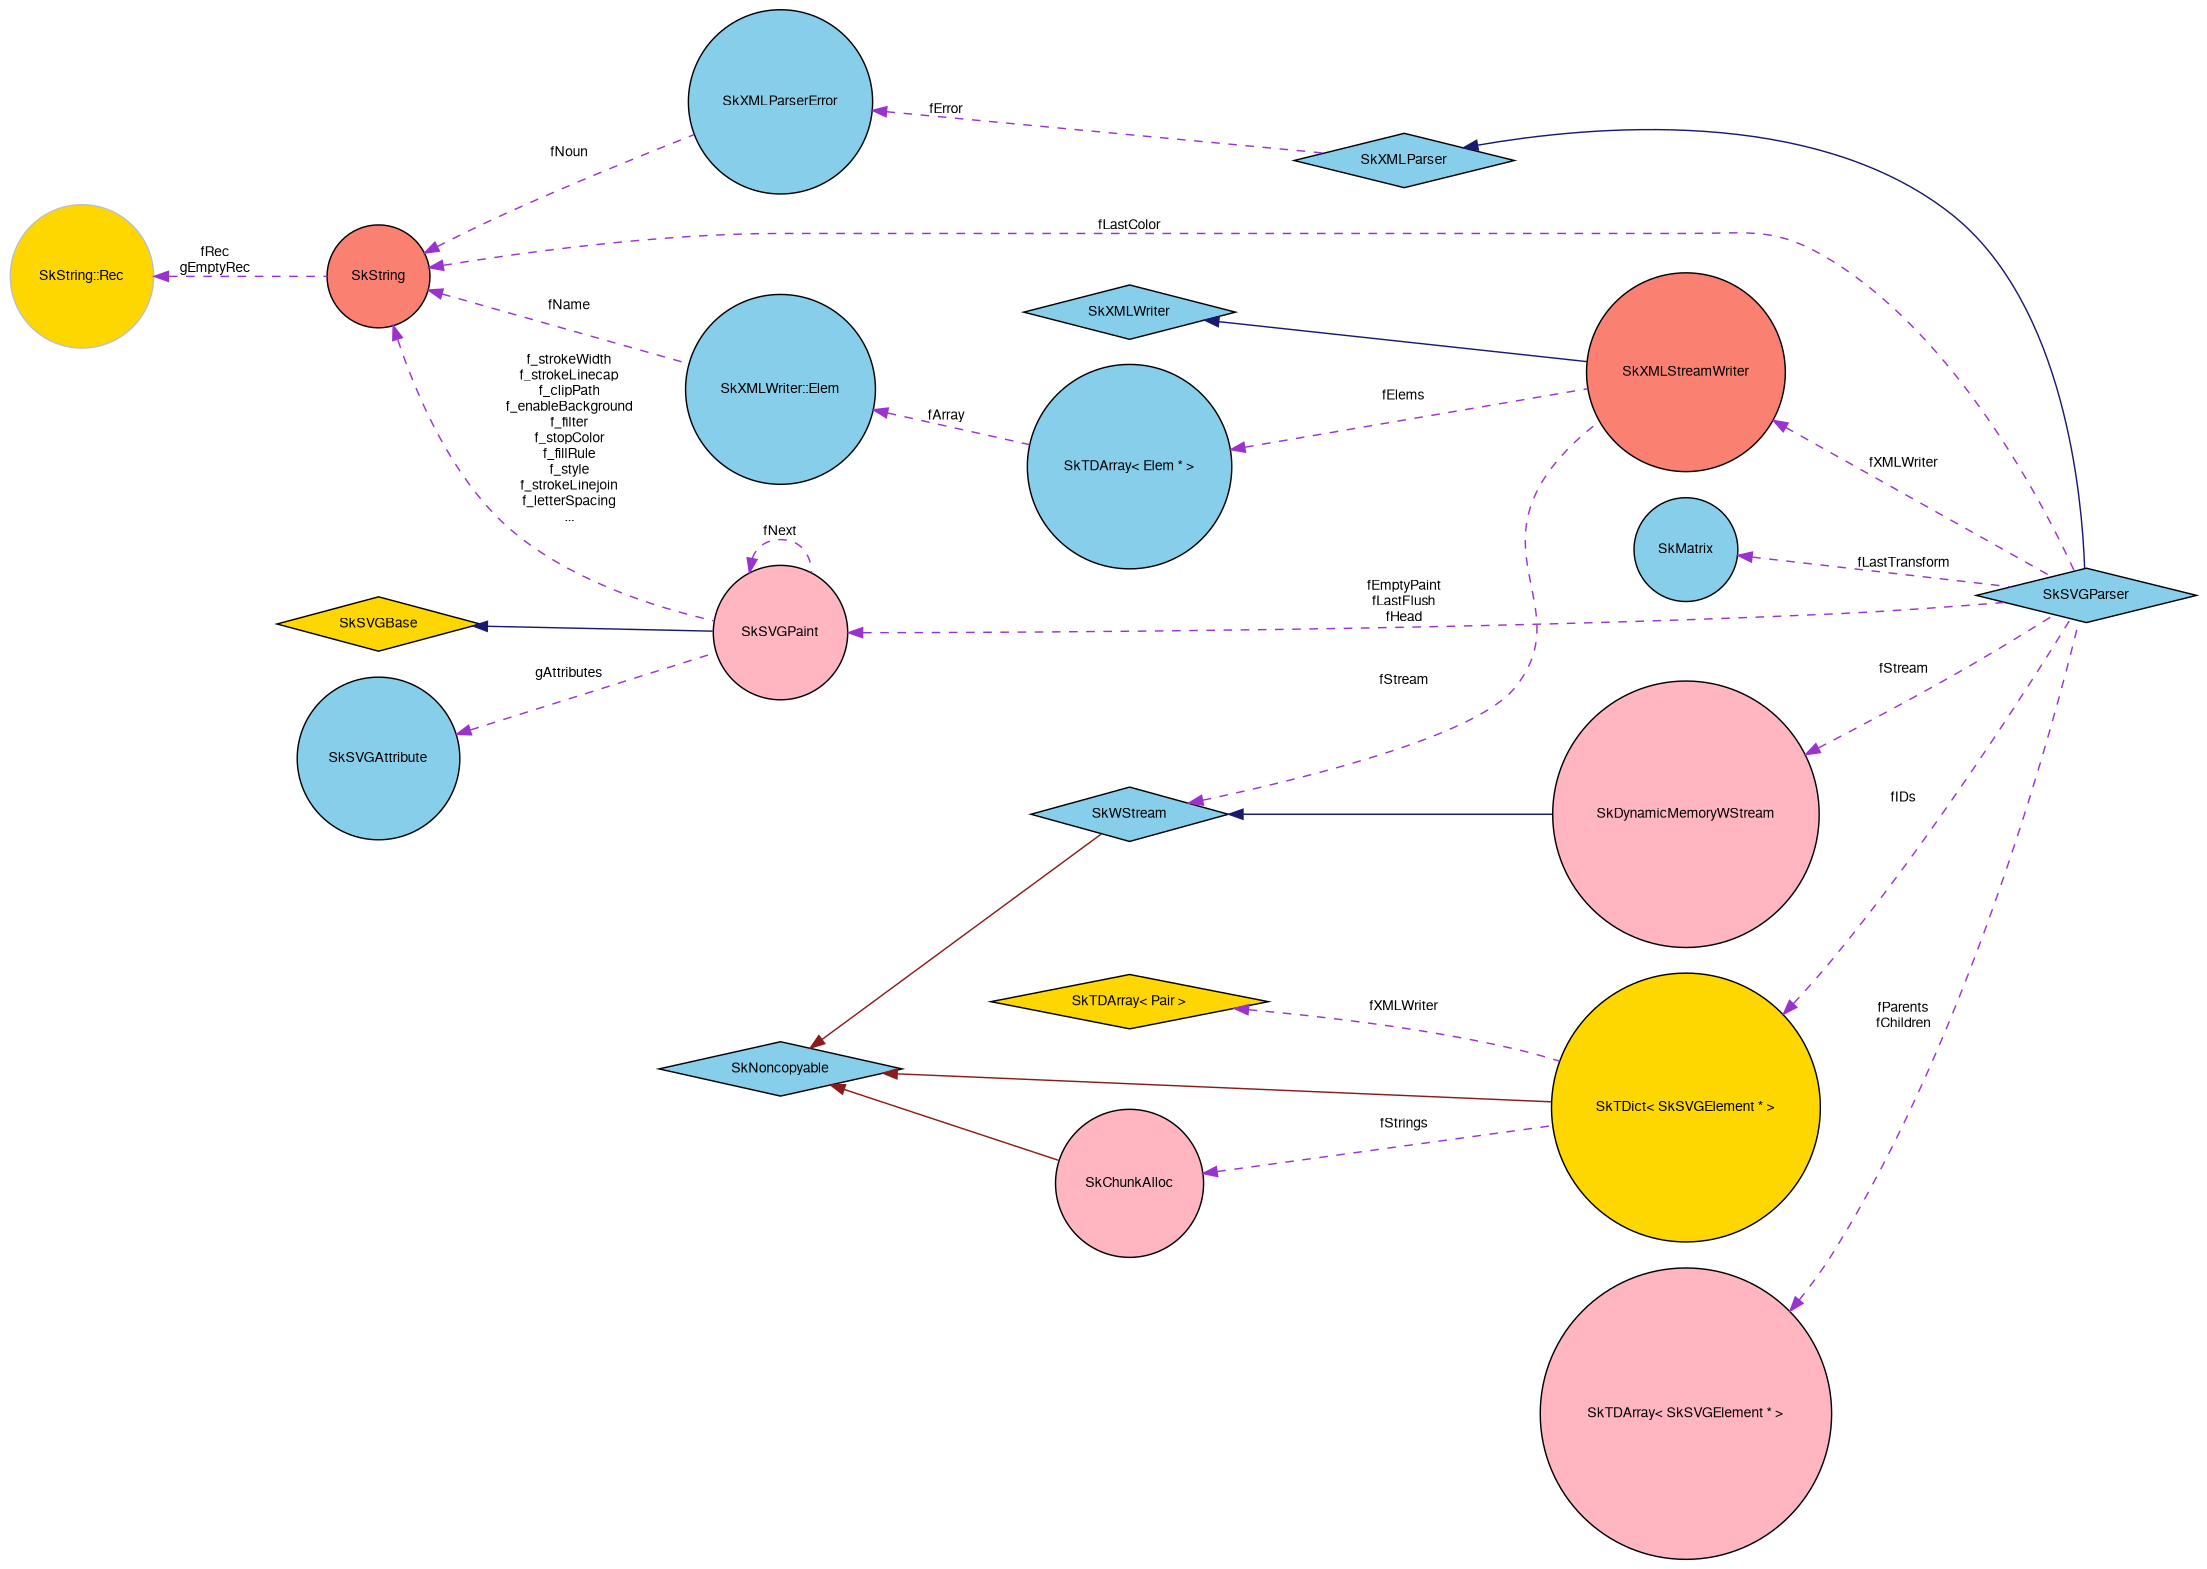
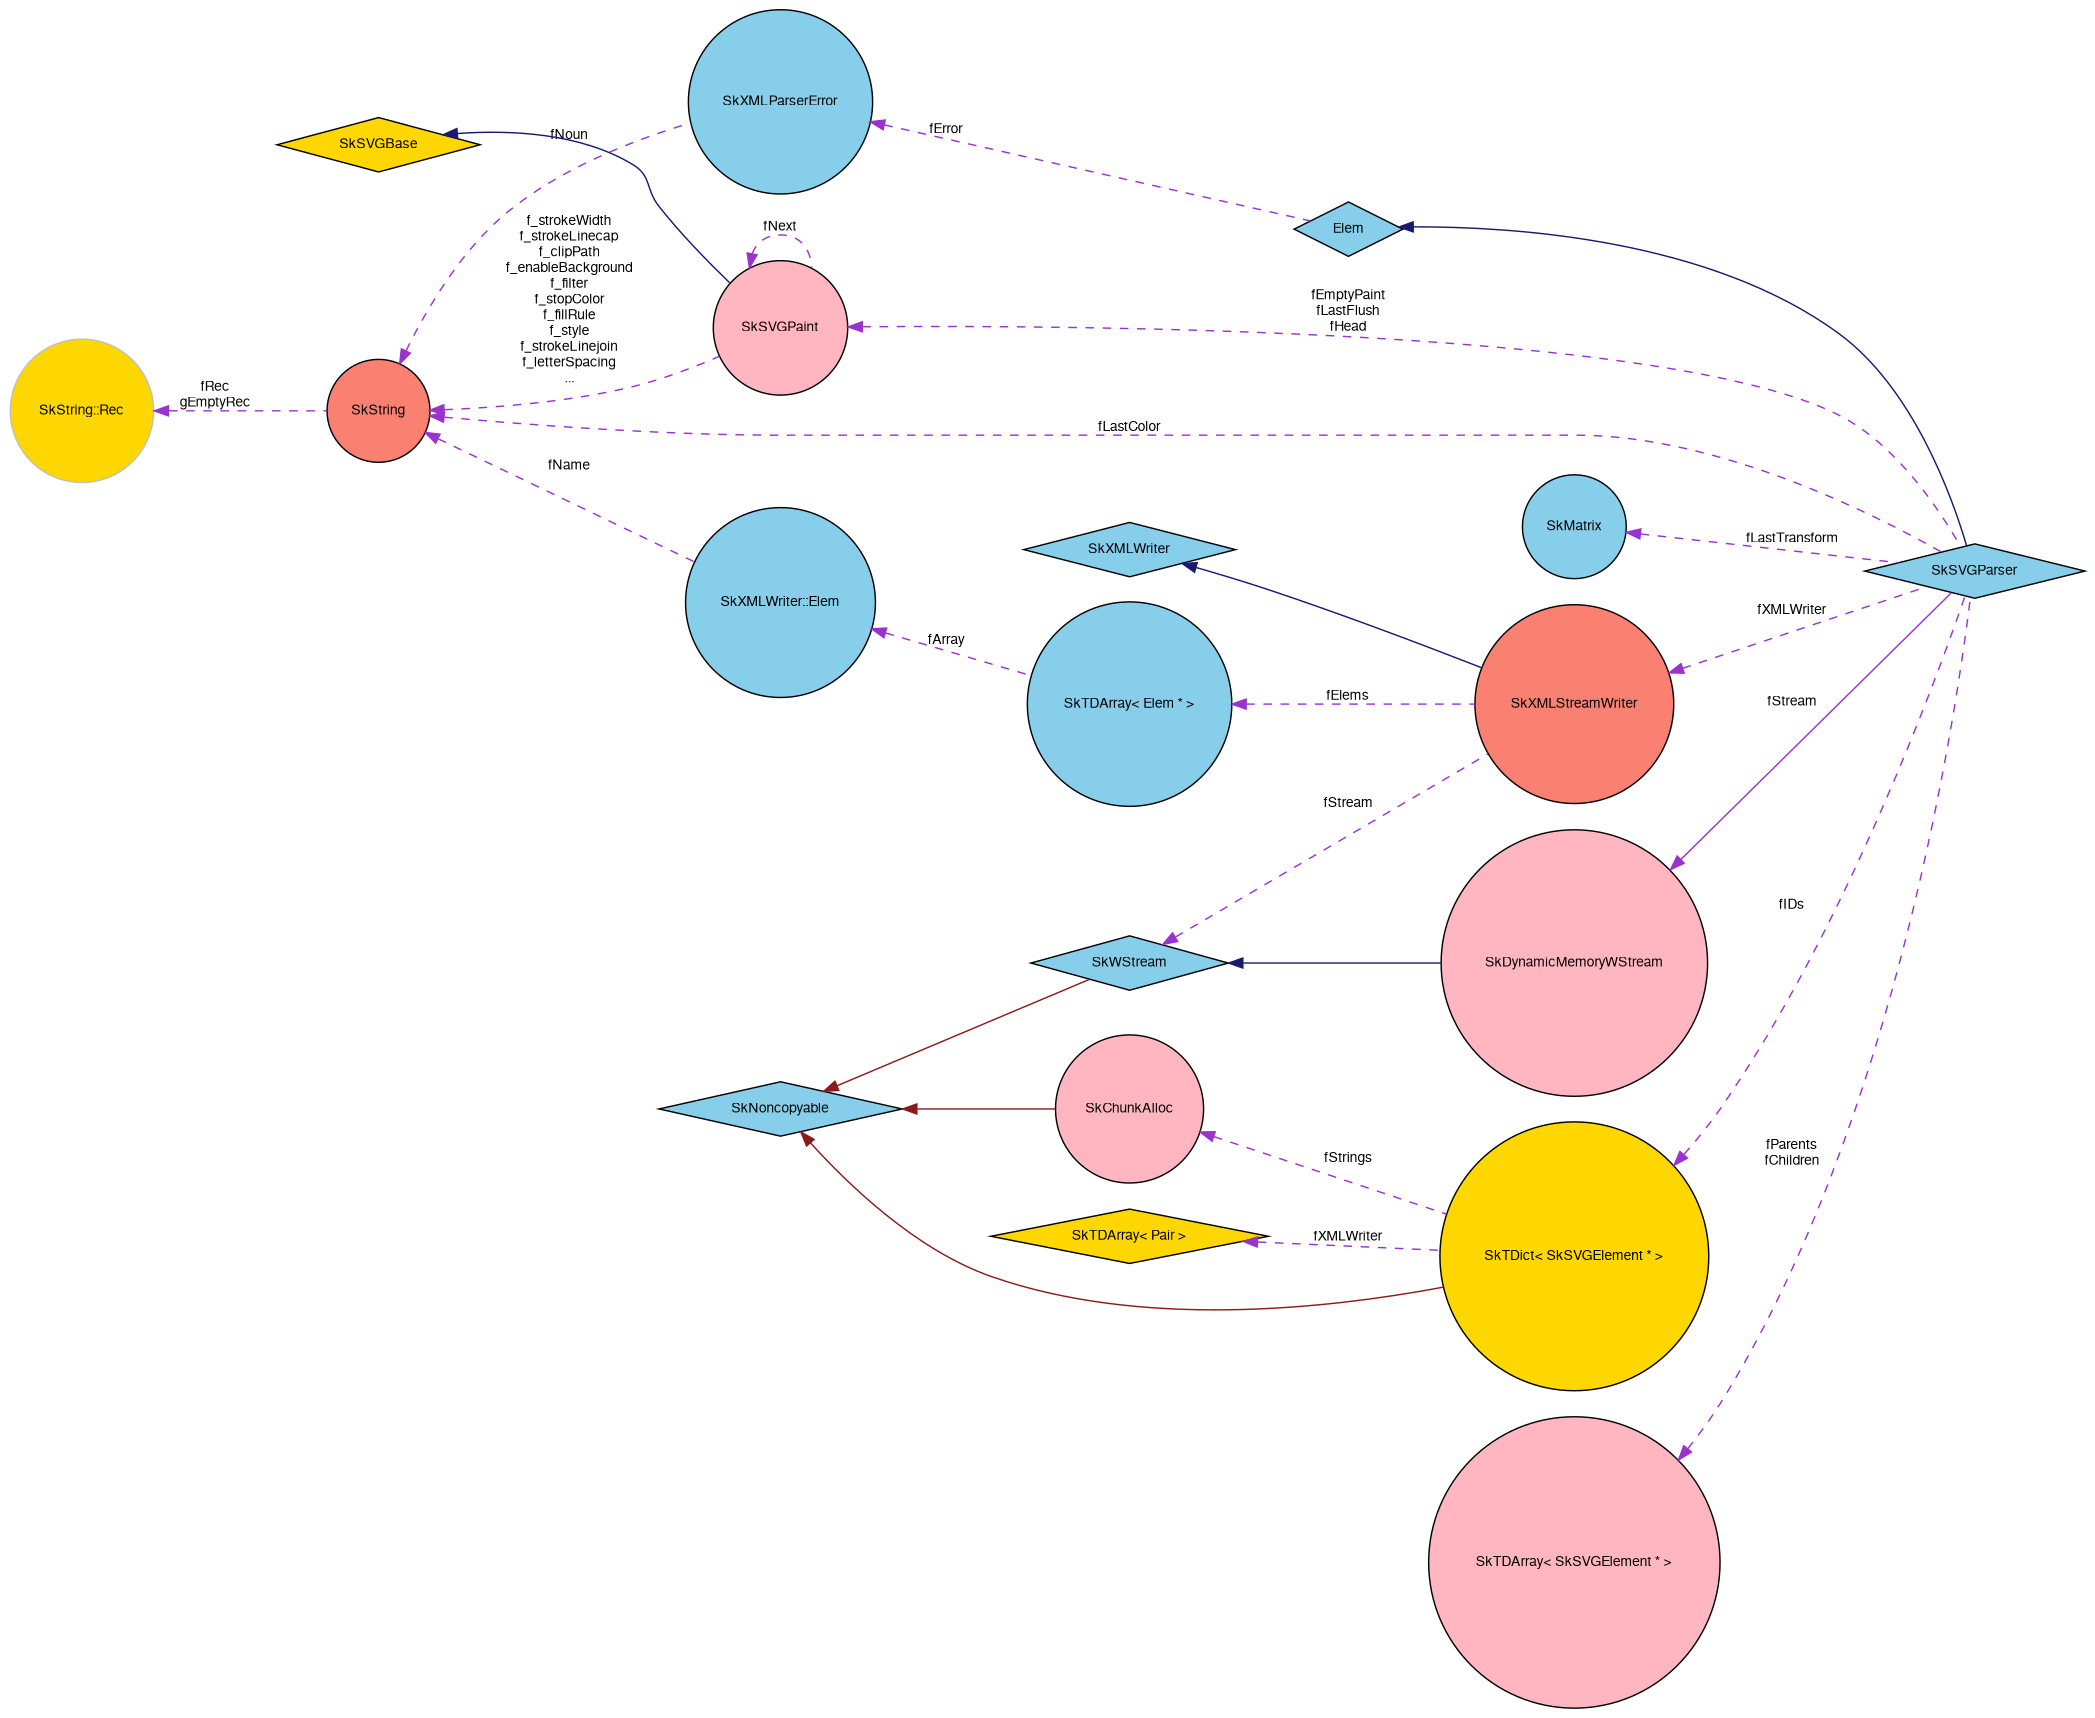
node "SkXMLParser": label "SkXMLParser" -> "Elem"
edge "SkSVGParser" -> "SkDynamicMemoryWStream": style dashed -> solid
node "SkSVGAttribute": removed
